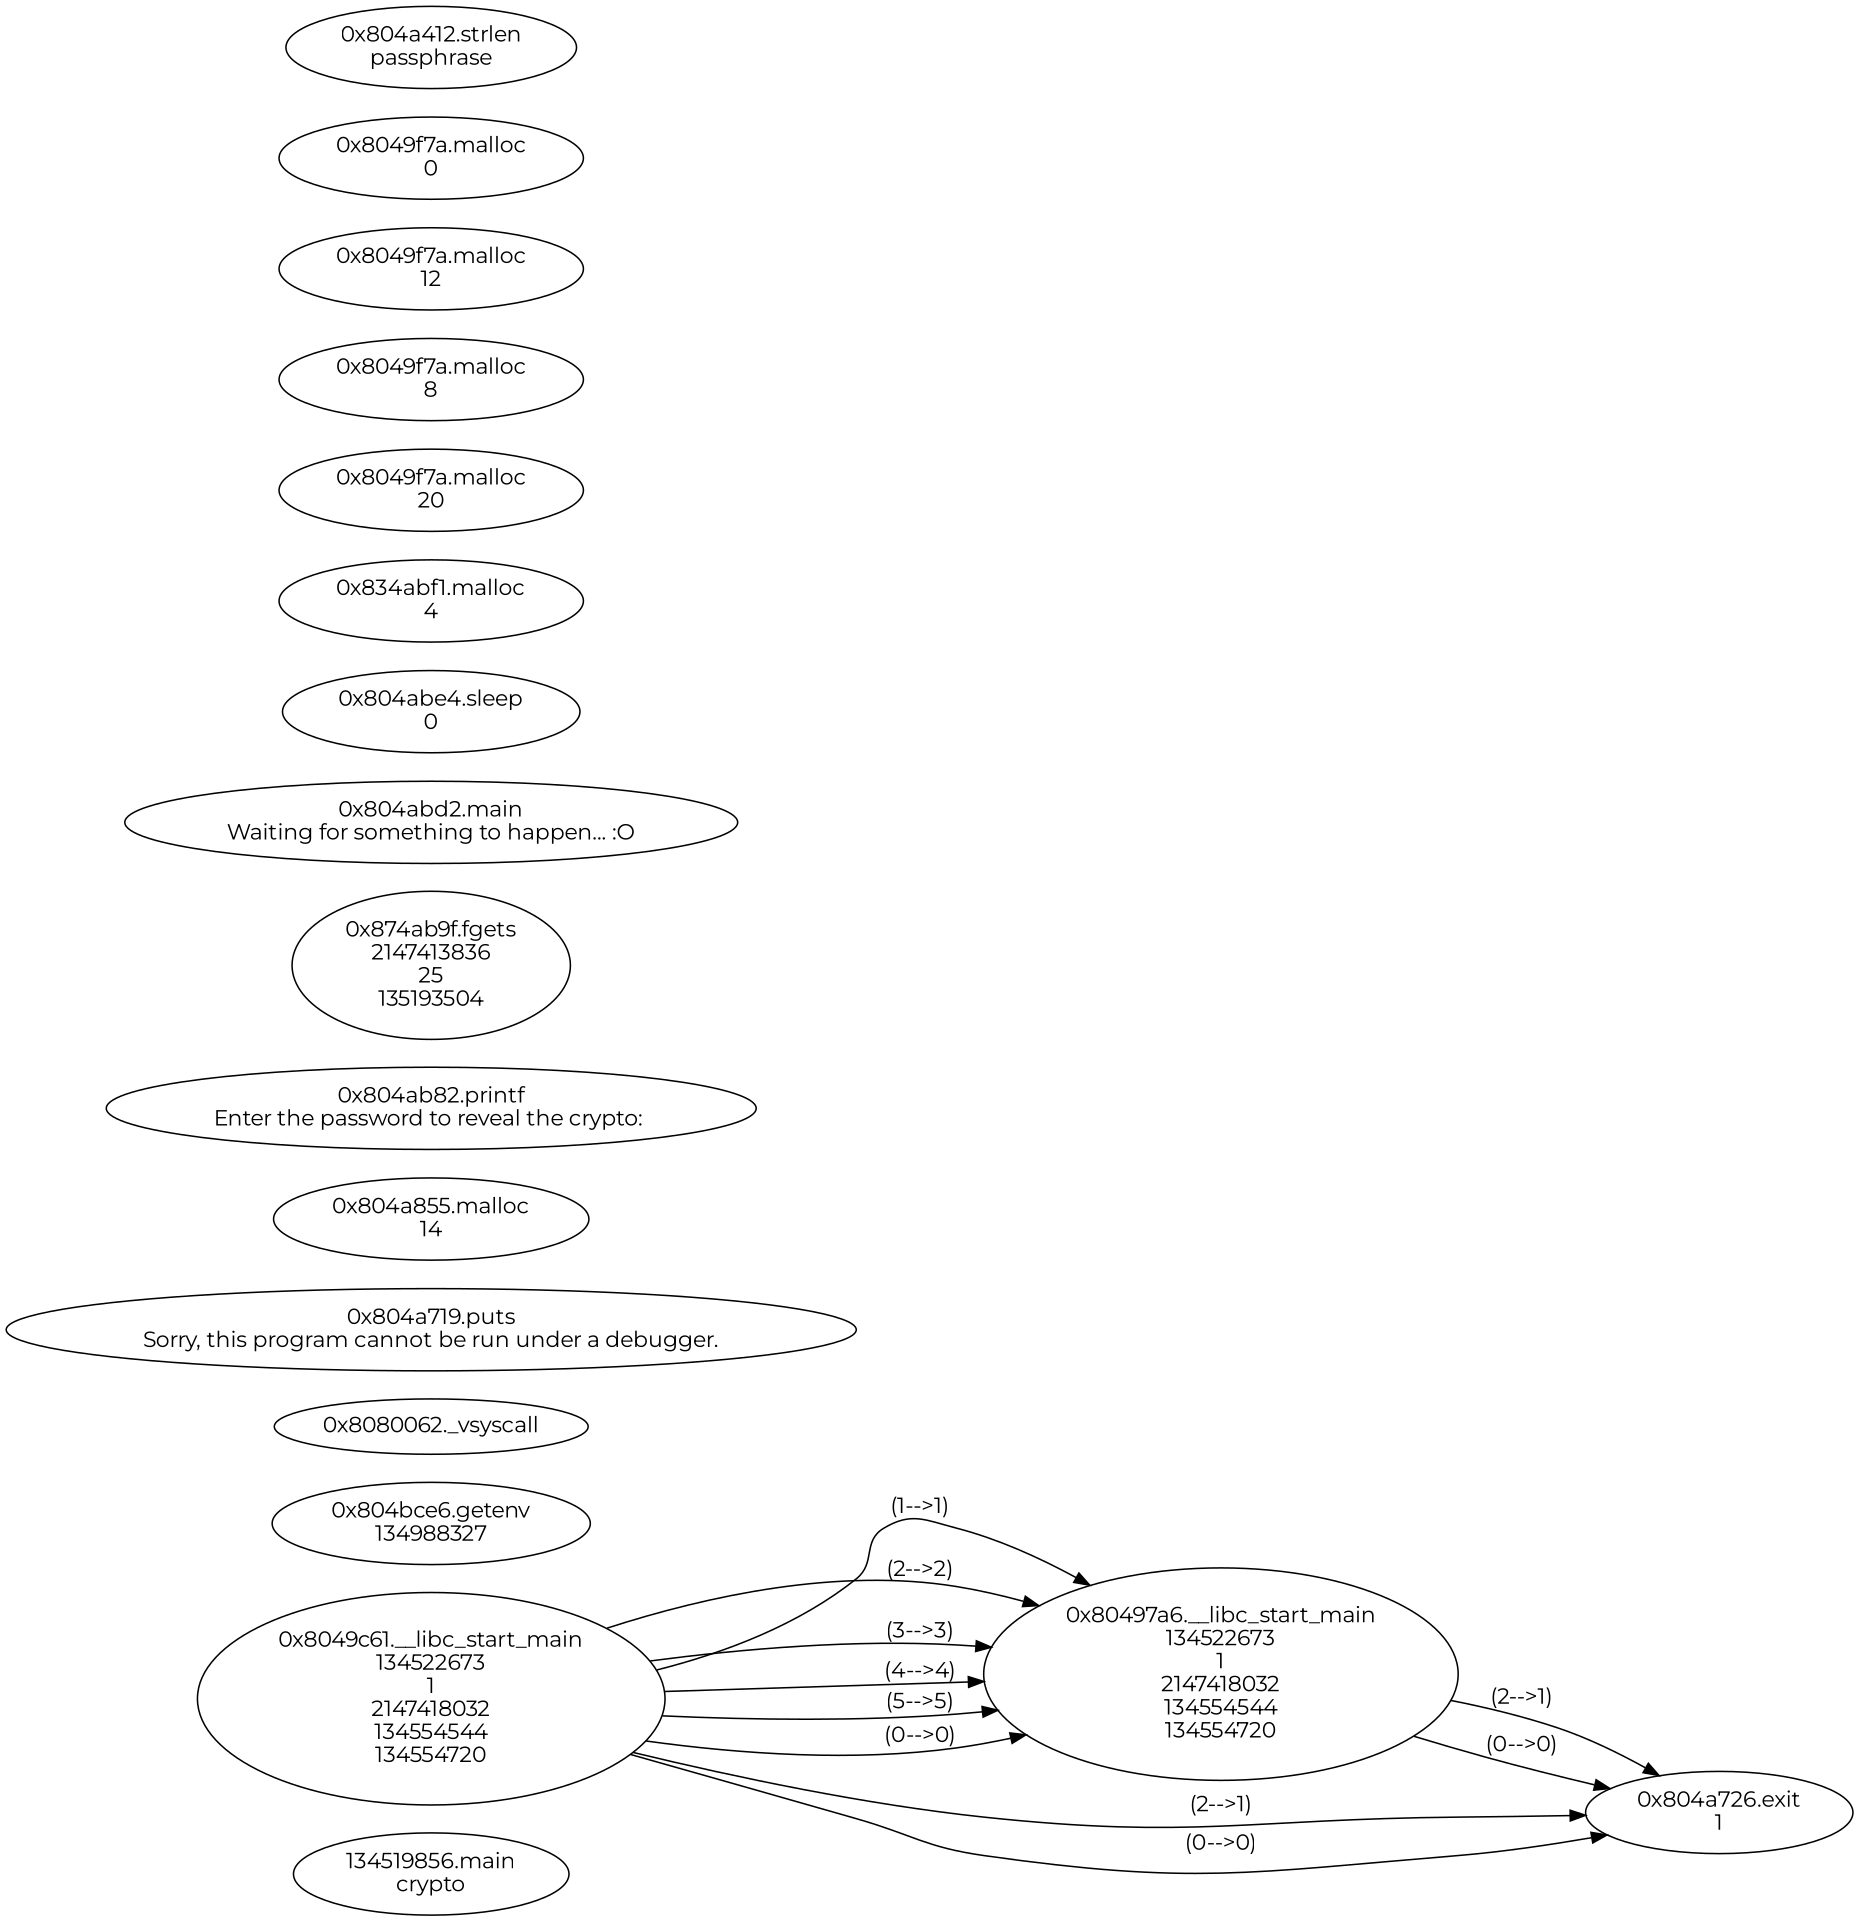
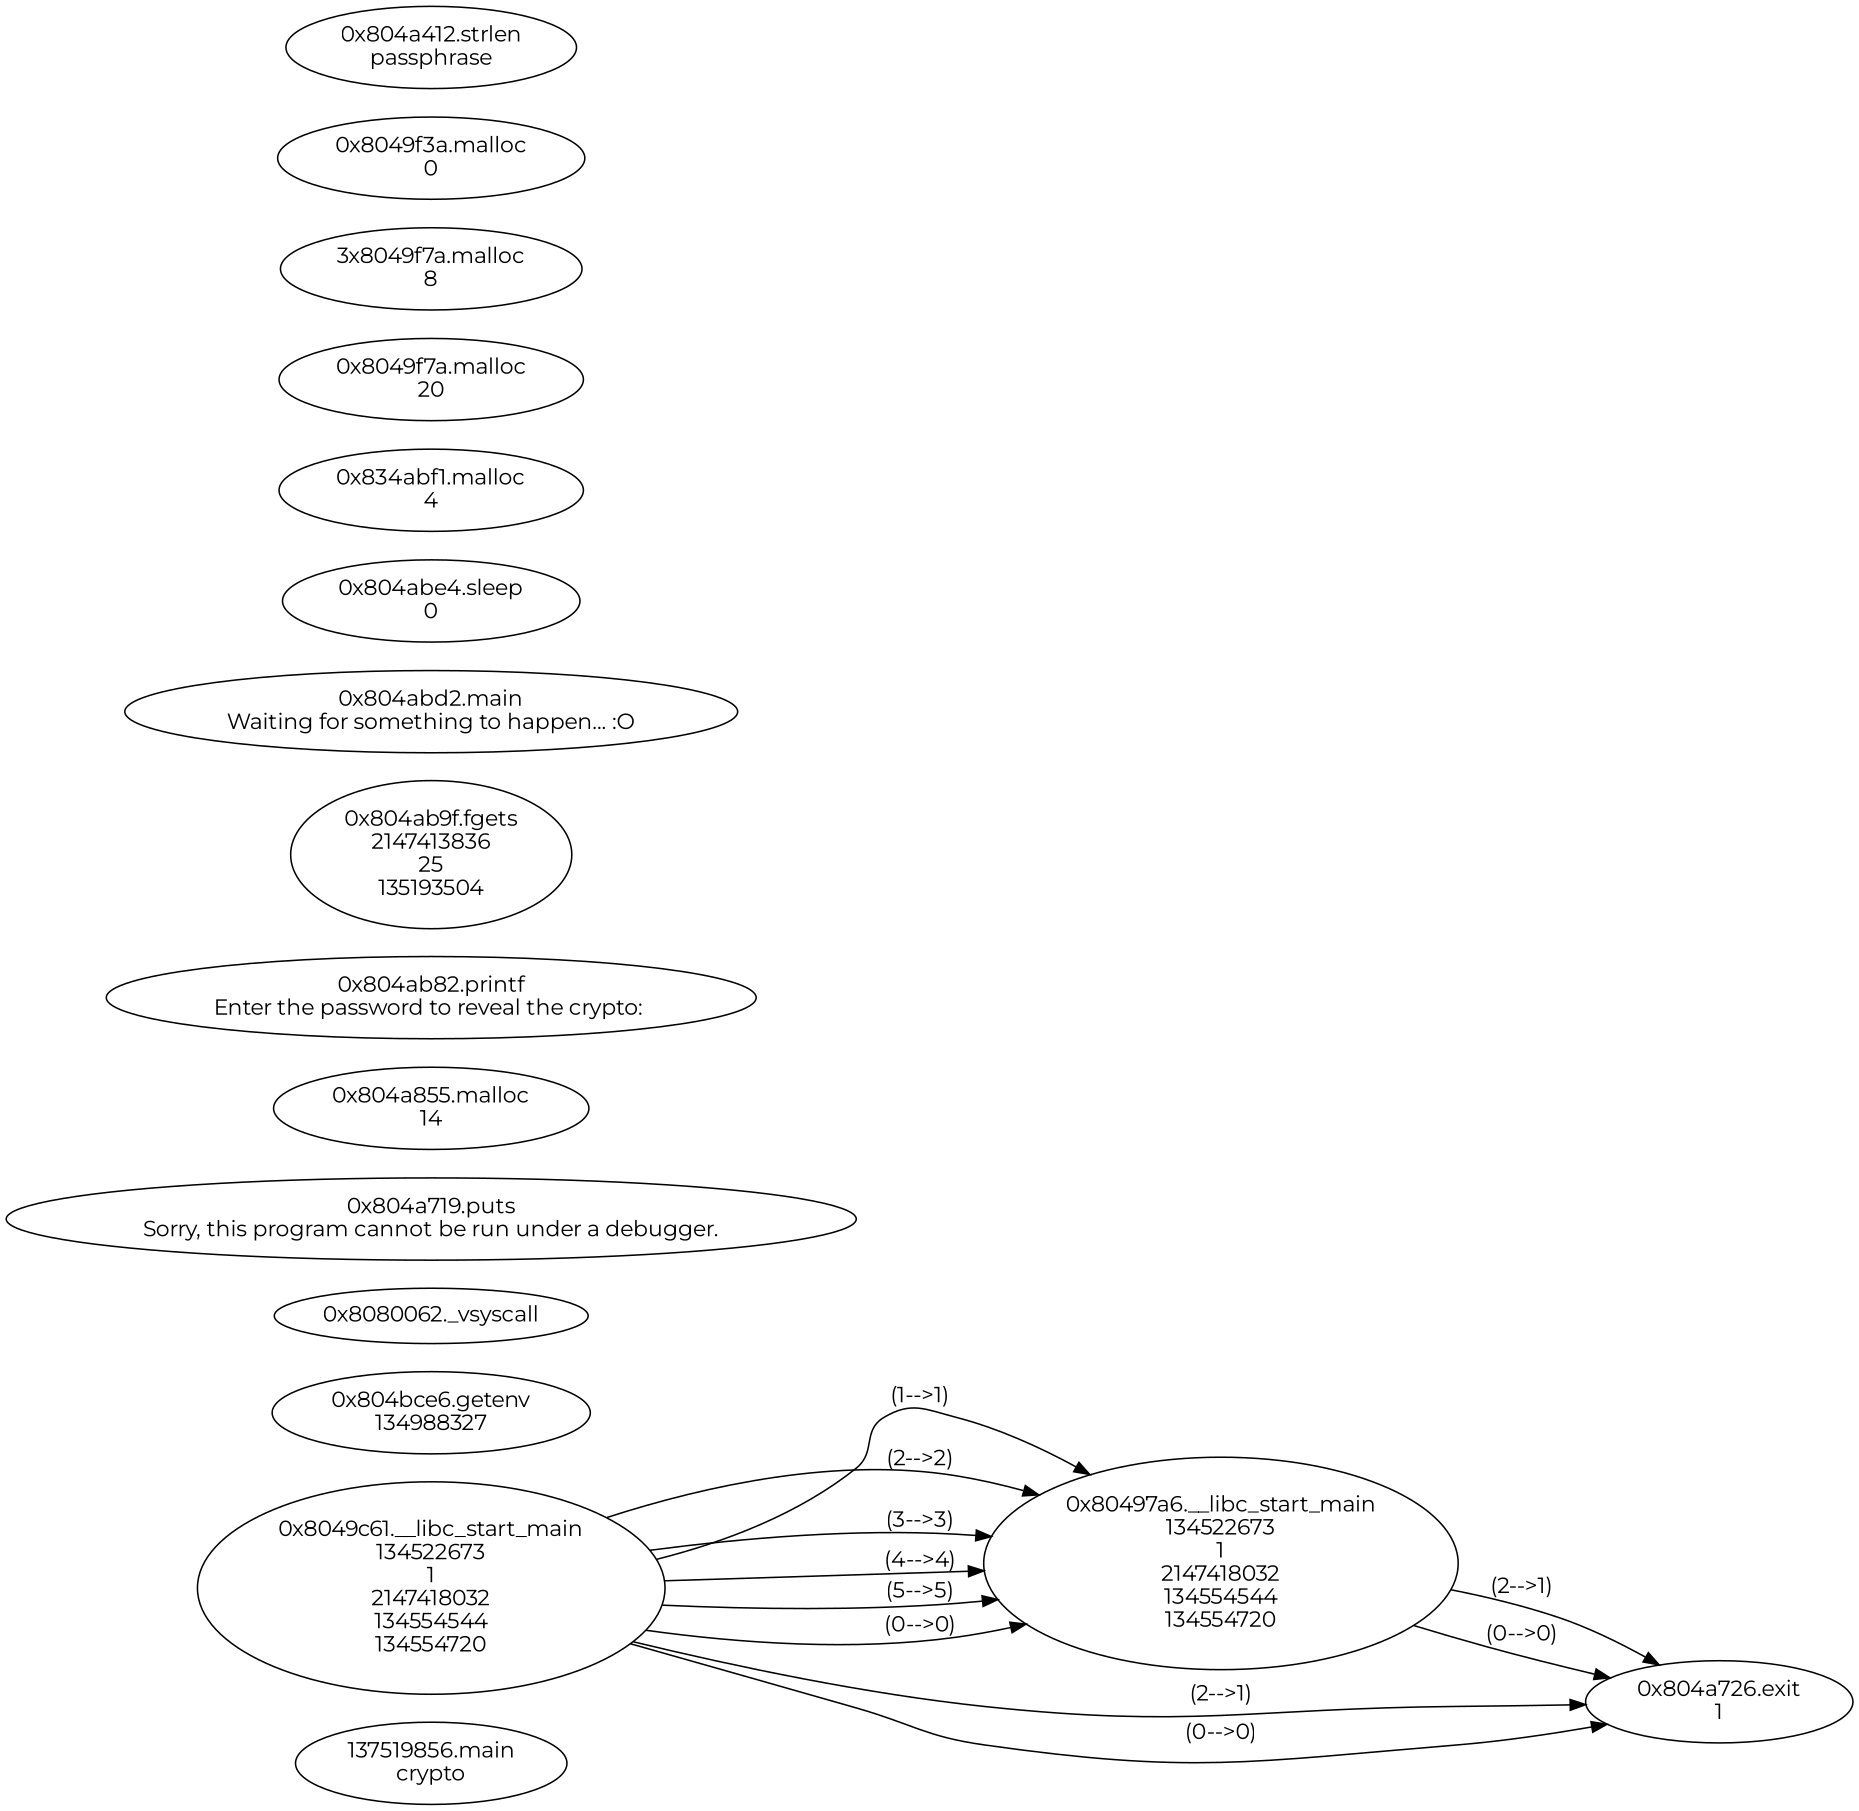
node "0x8049f7a.malloc 0": label "0x8049f7a.malloc 0" -> "0x8049f3a.malloc 0"
node "0x8049f7a.malloc 12": removed
node "0x8049f7a.malloc 8": label "0x8049f7a.malloc 8" -> "3x8049f7a.malloc 8"
node "0x874ab9f.fgets 2147413836 25 135193504": label "0x874ab9f.fgets 2147413836 25 135193504" -> "0x804ab9f.fgets 2147413836 25 135193504"
node "134519856.main crypto": label "134519856.main crypto" -> "137519856.main crypto"
